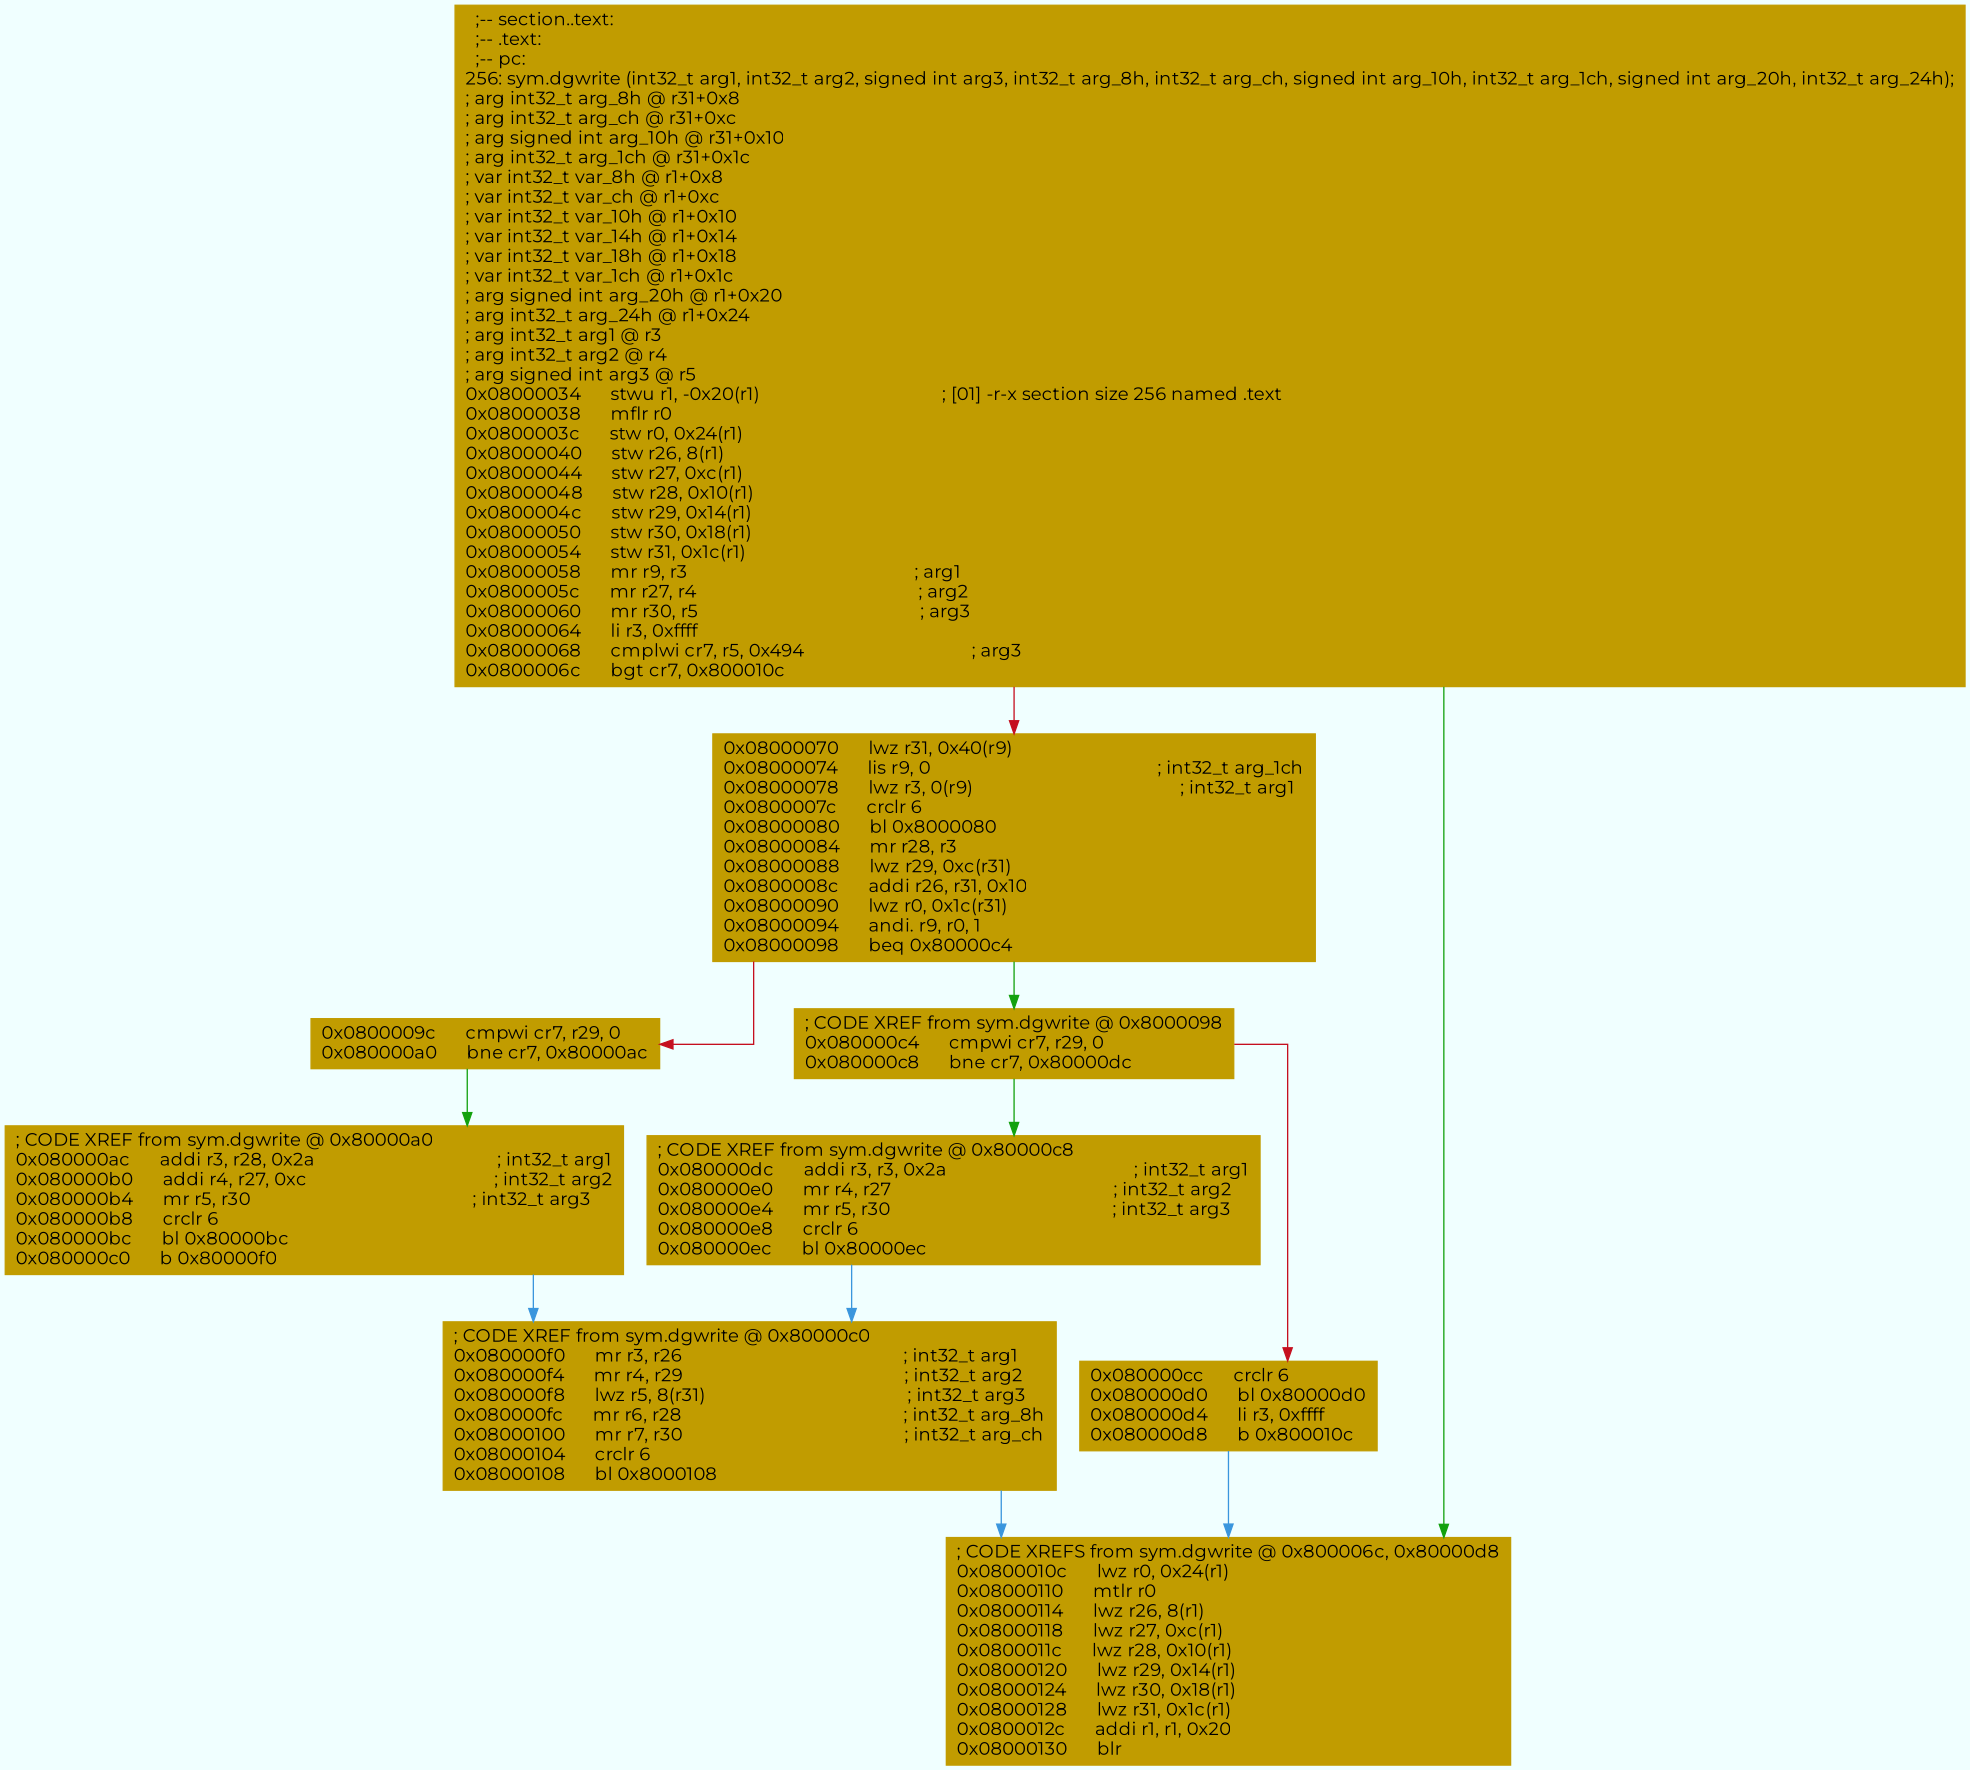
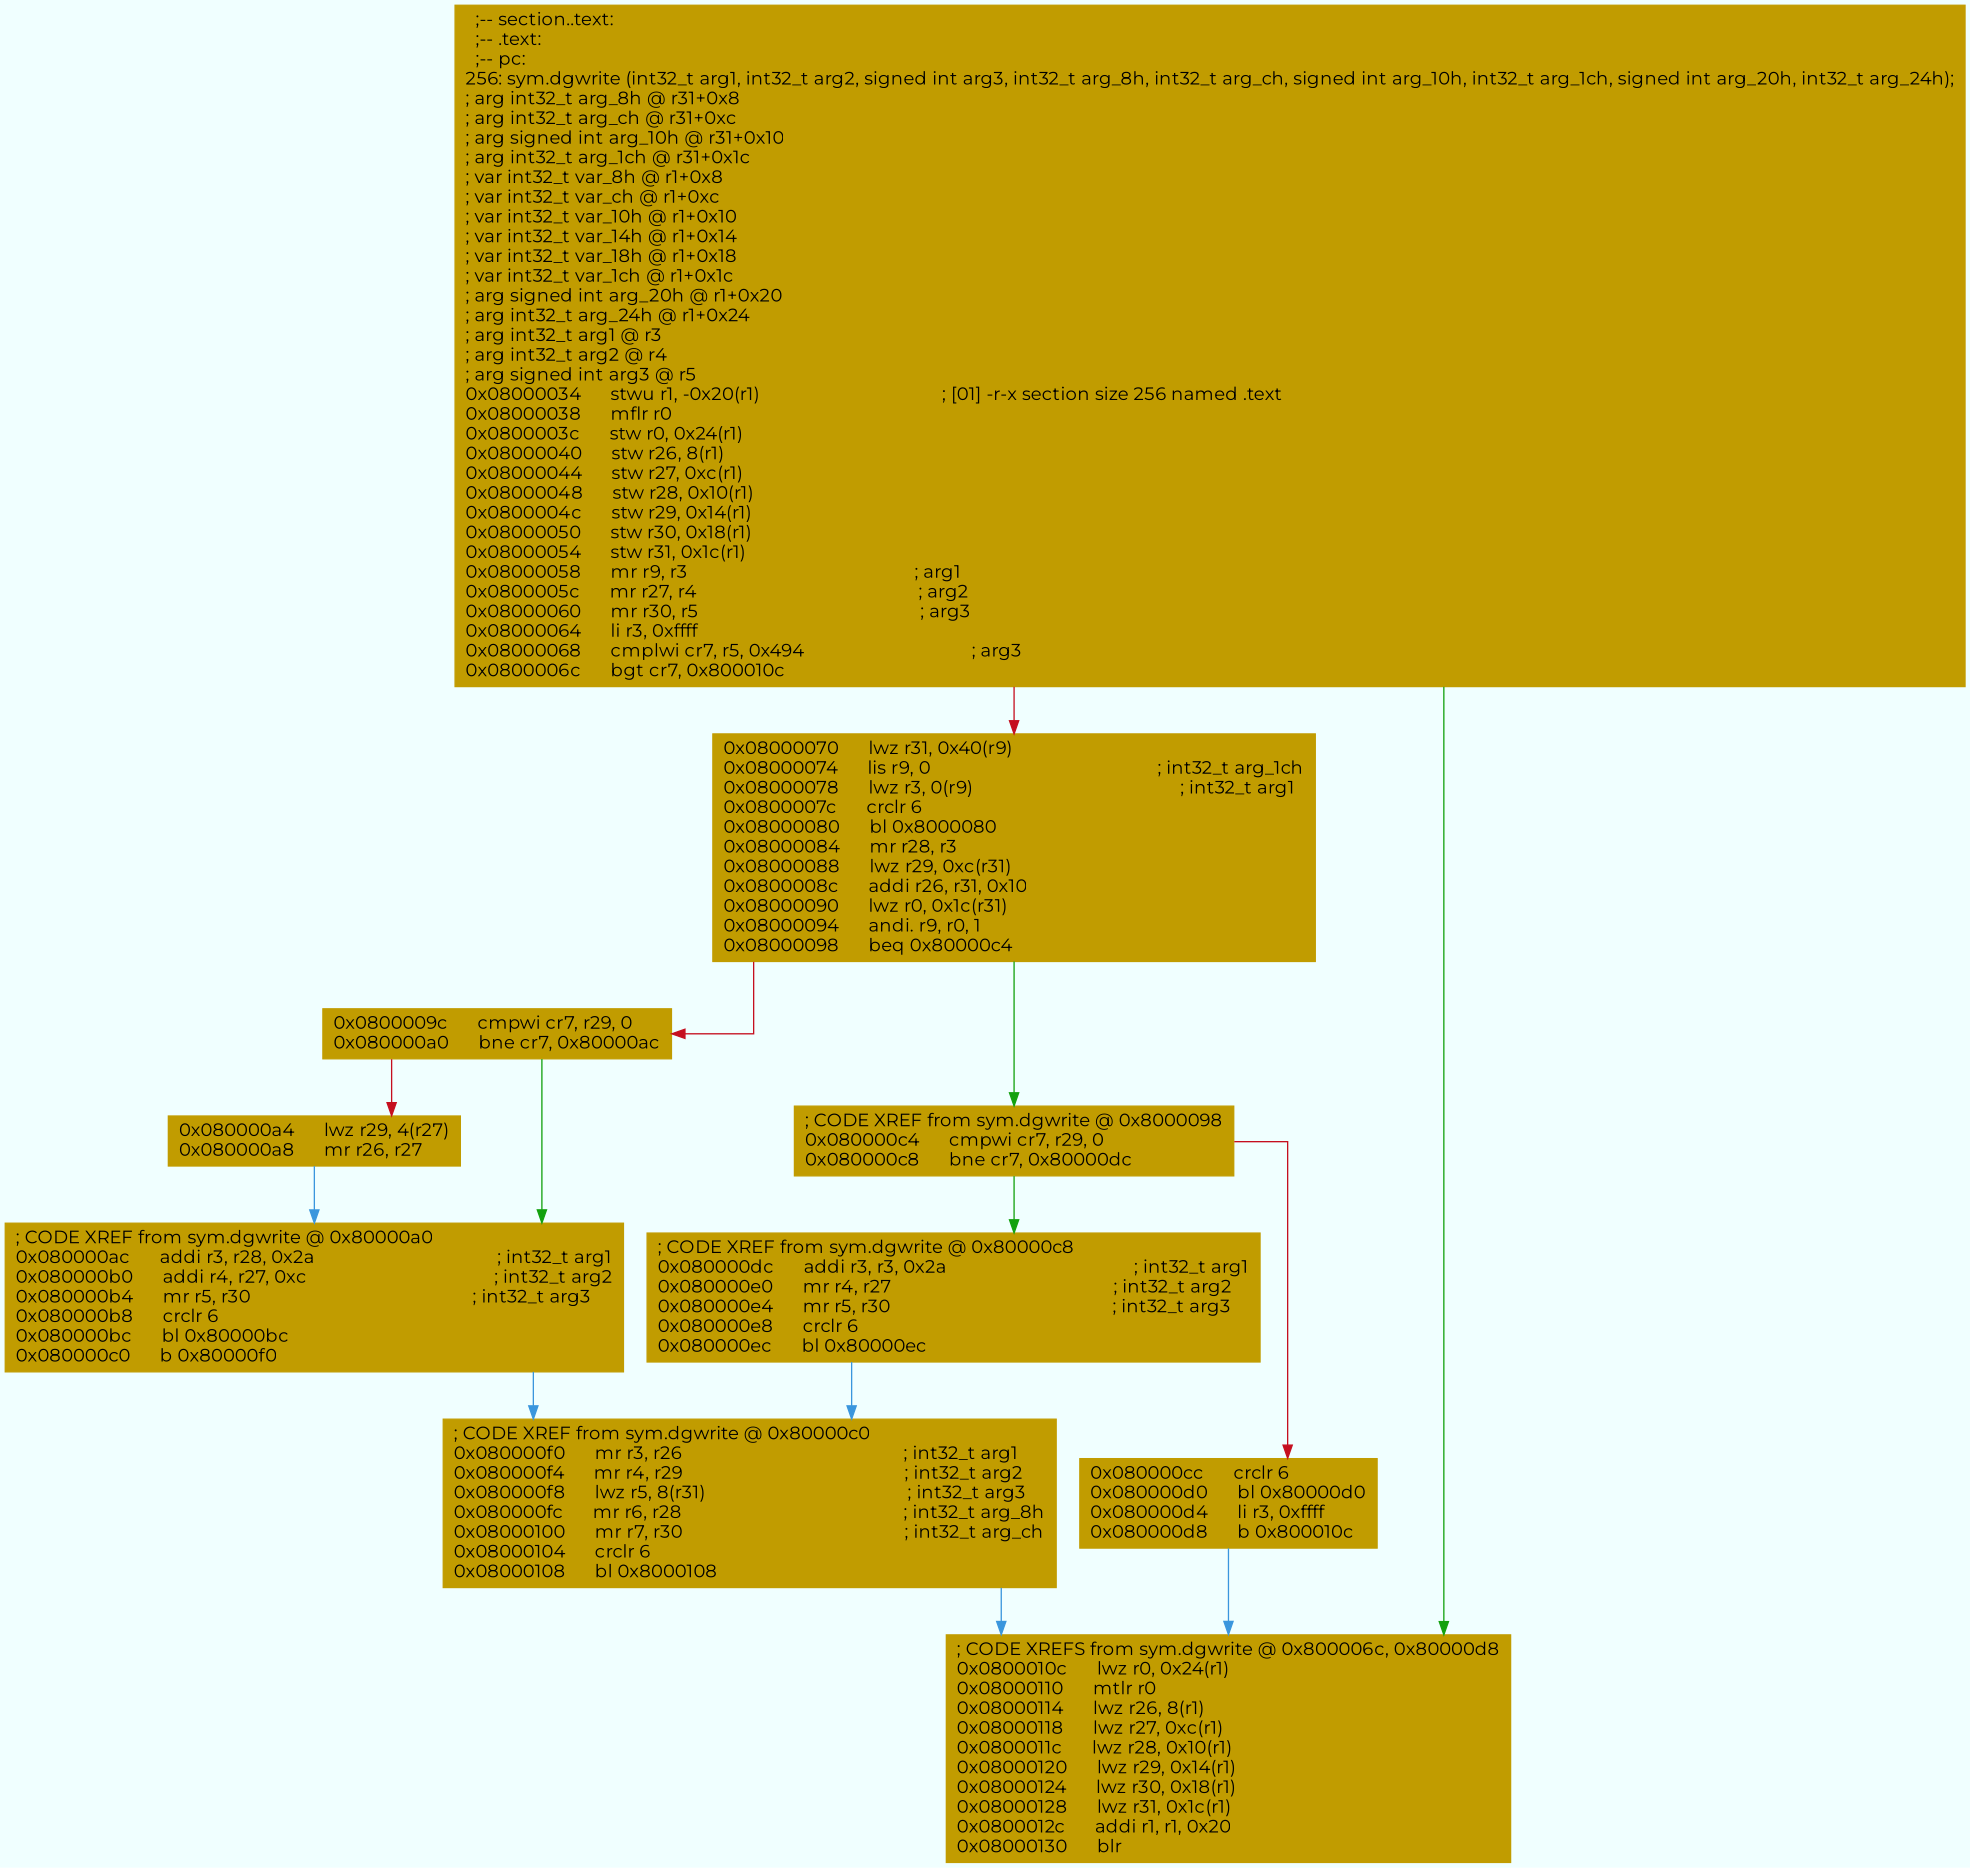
node "0x080000a4      lwz r29, 4(r27) 0x080000a8      mr r26, r27": added
